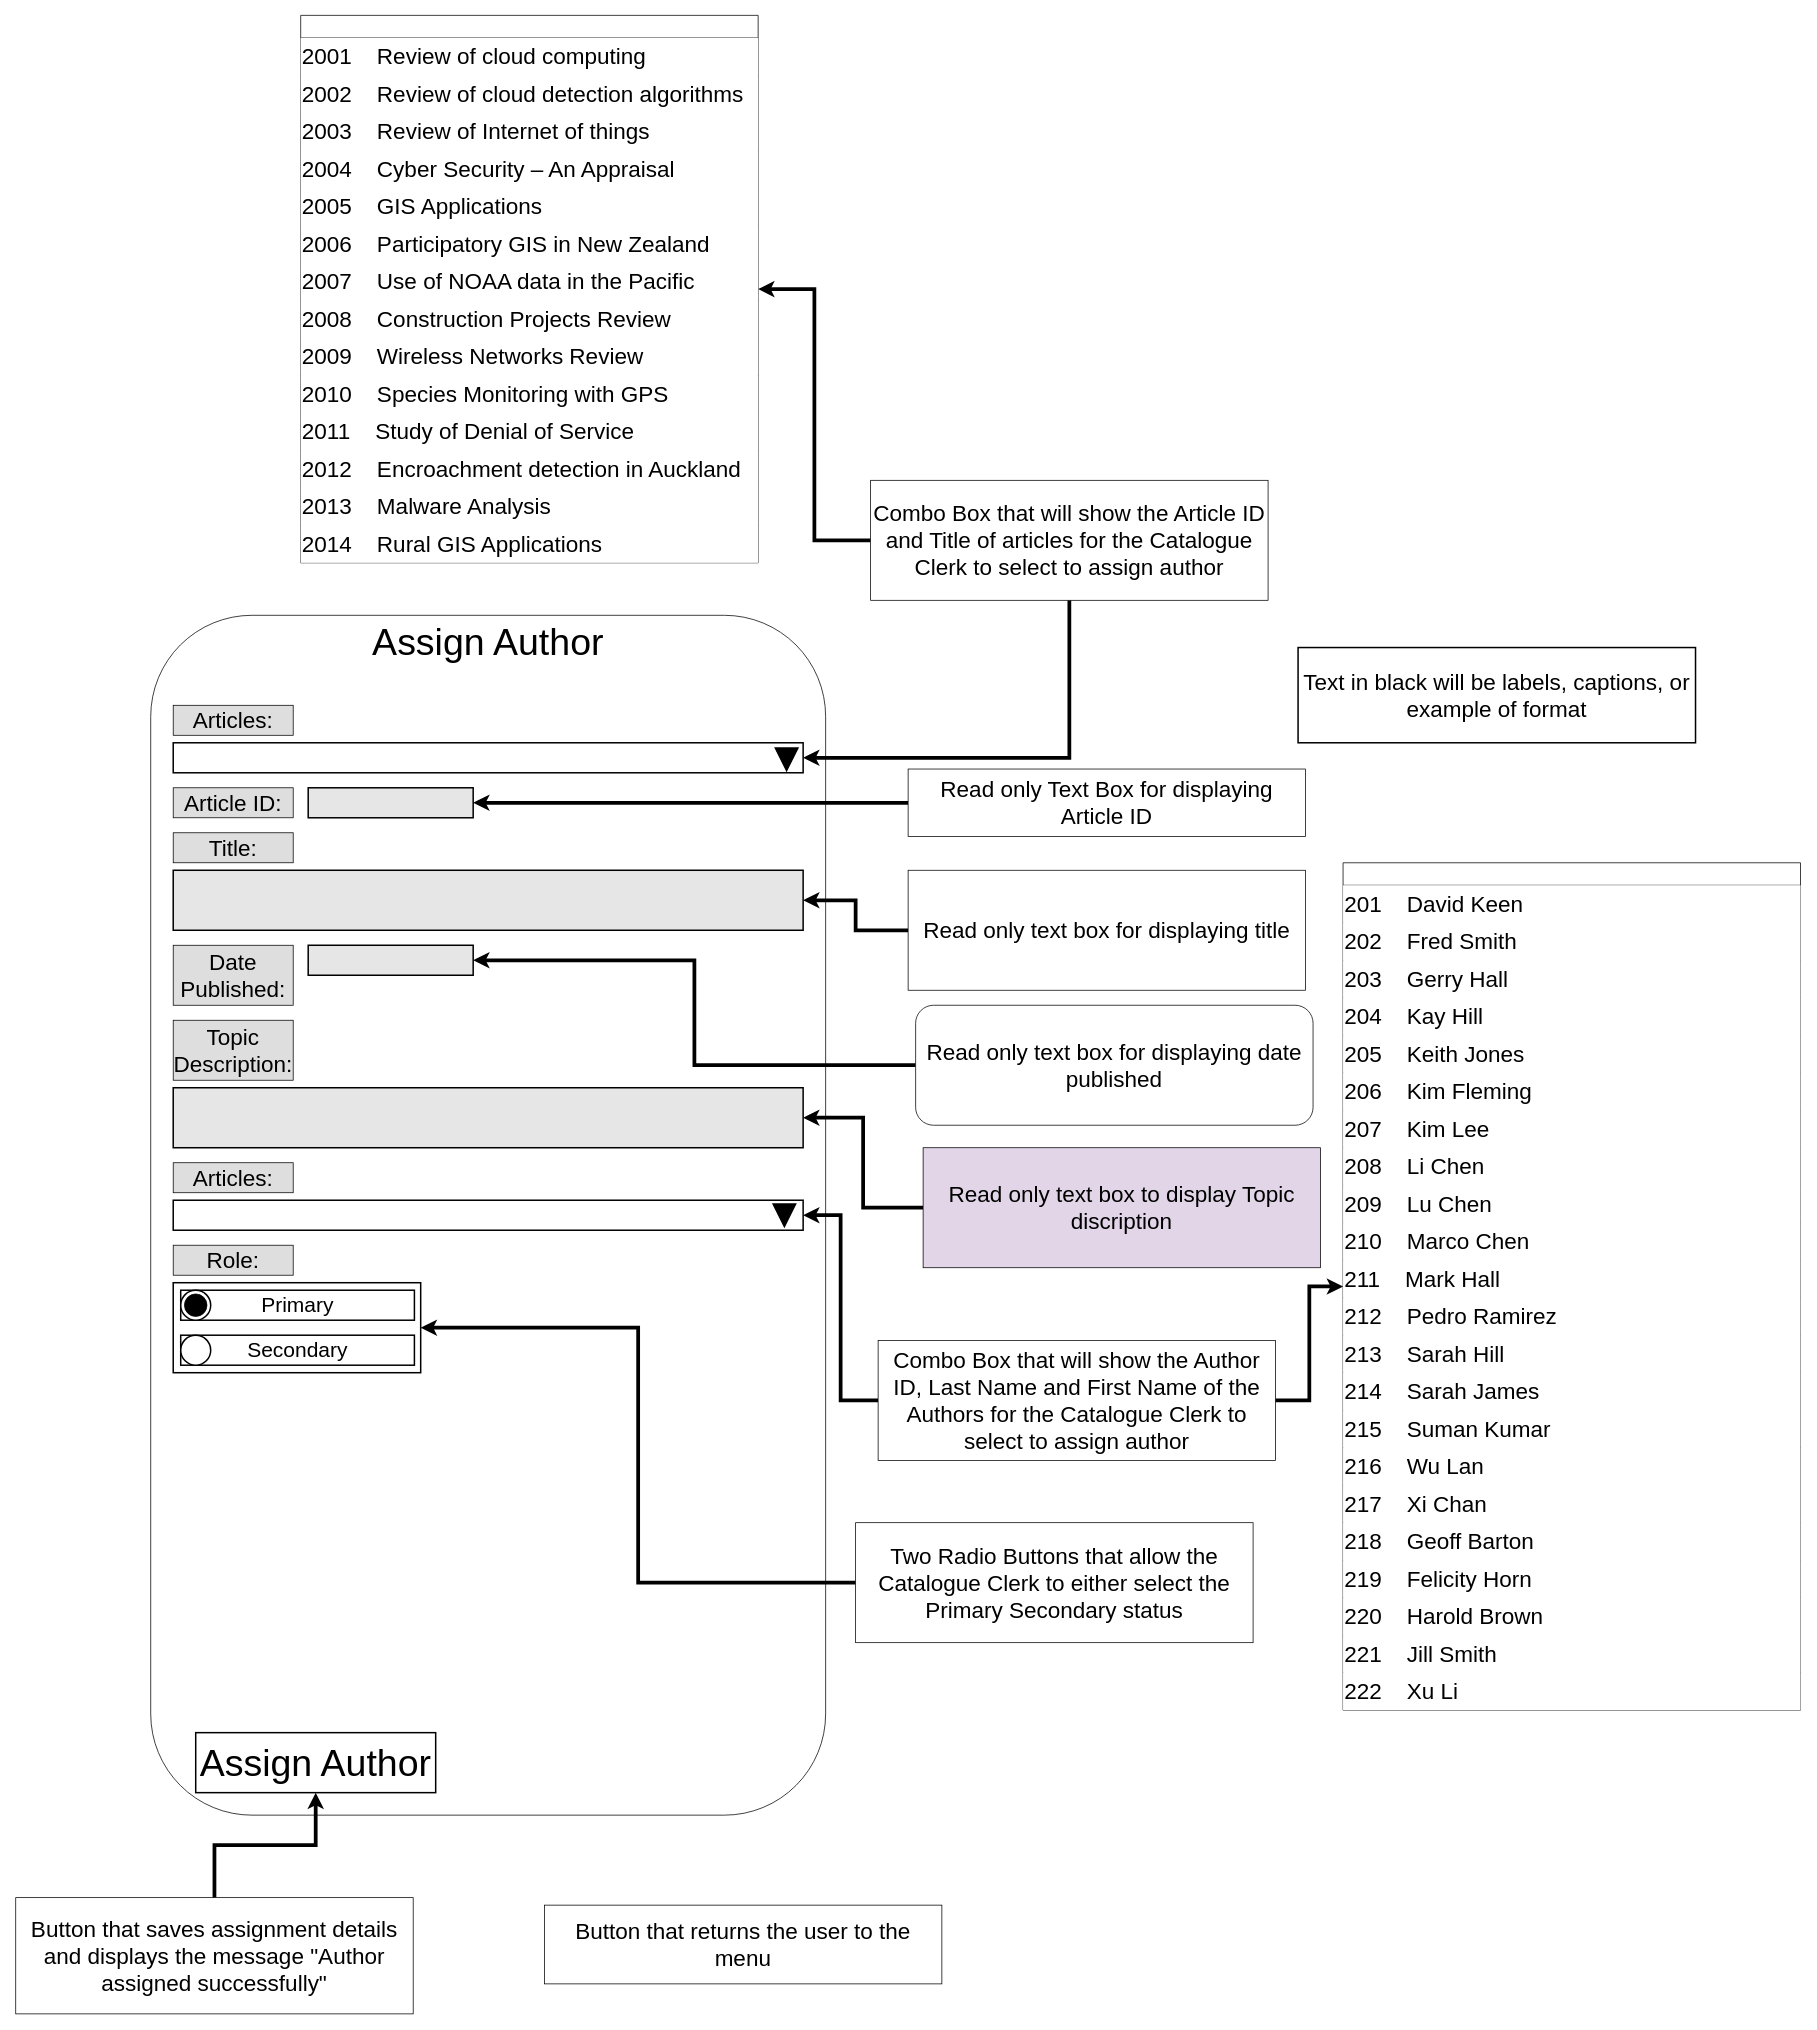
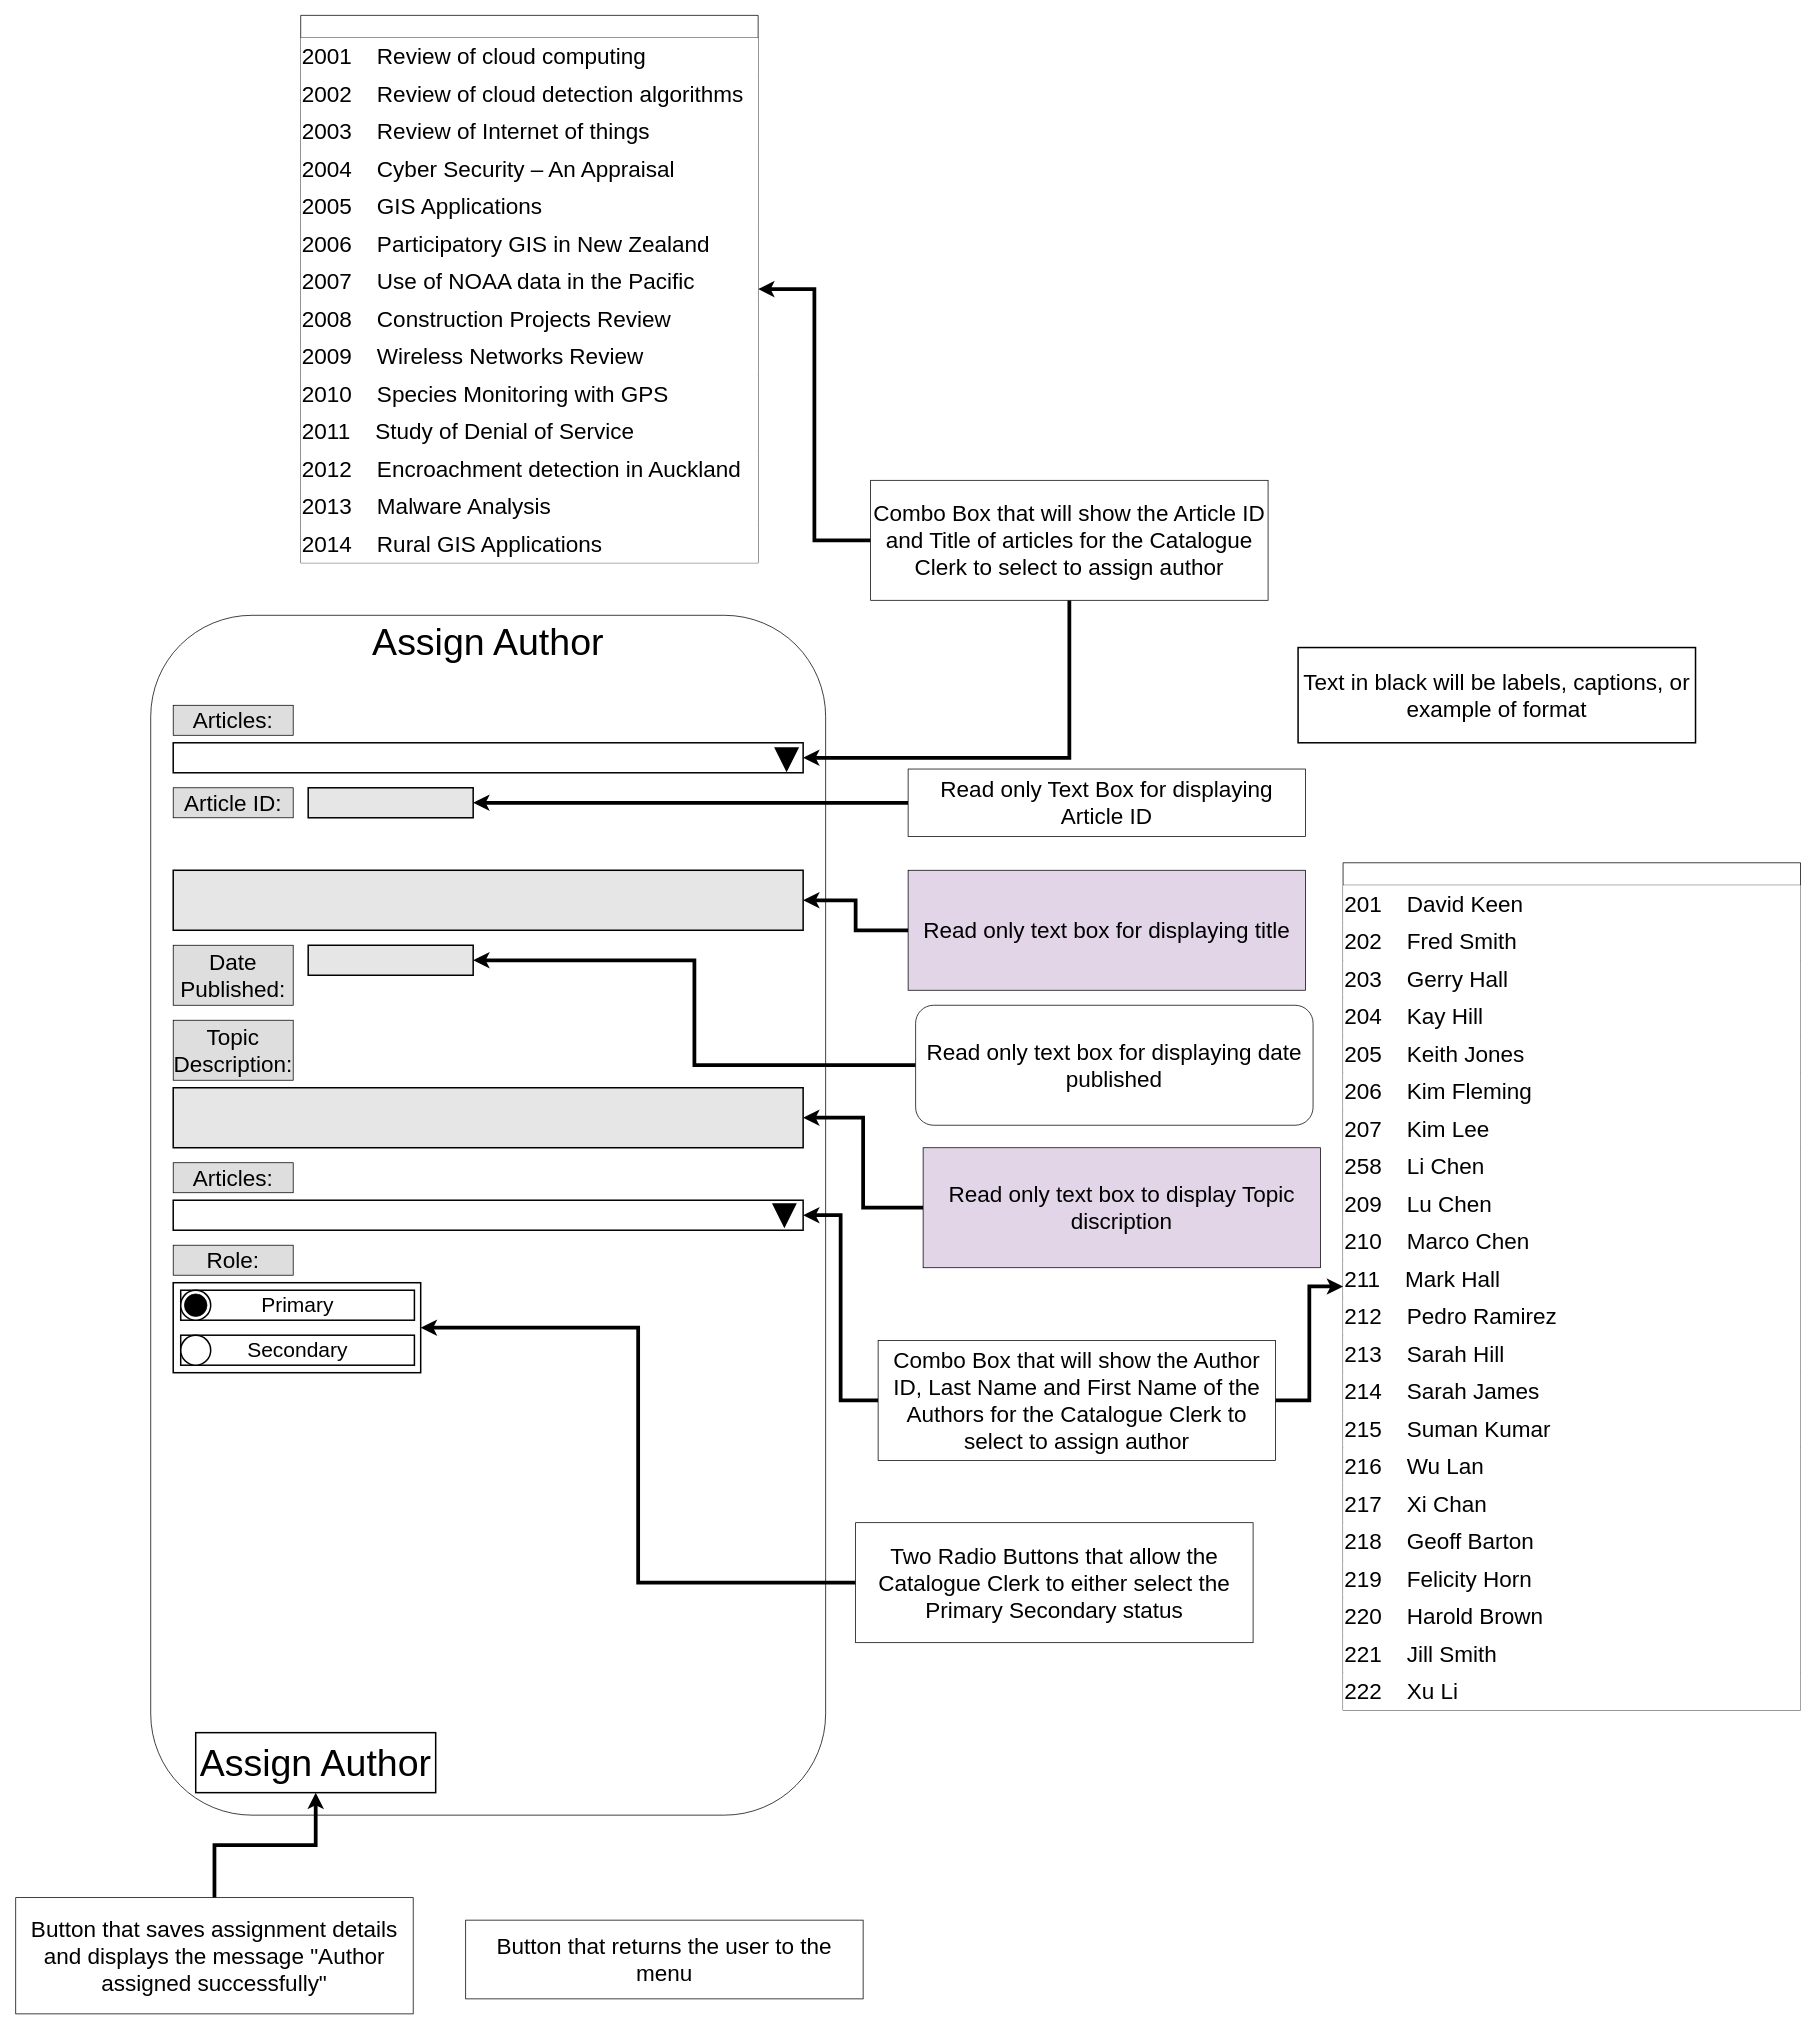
node "Title:": removed
node "Read only text box for displaying title": fillcolor #ffffff -> #e1d5e7
node "208 Li Chen": label "208 Li Chen" -> "258 Li Chen"
node "Button that returns the user to the menu": moved (743, 1945) -> (664, 1960)
